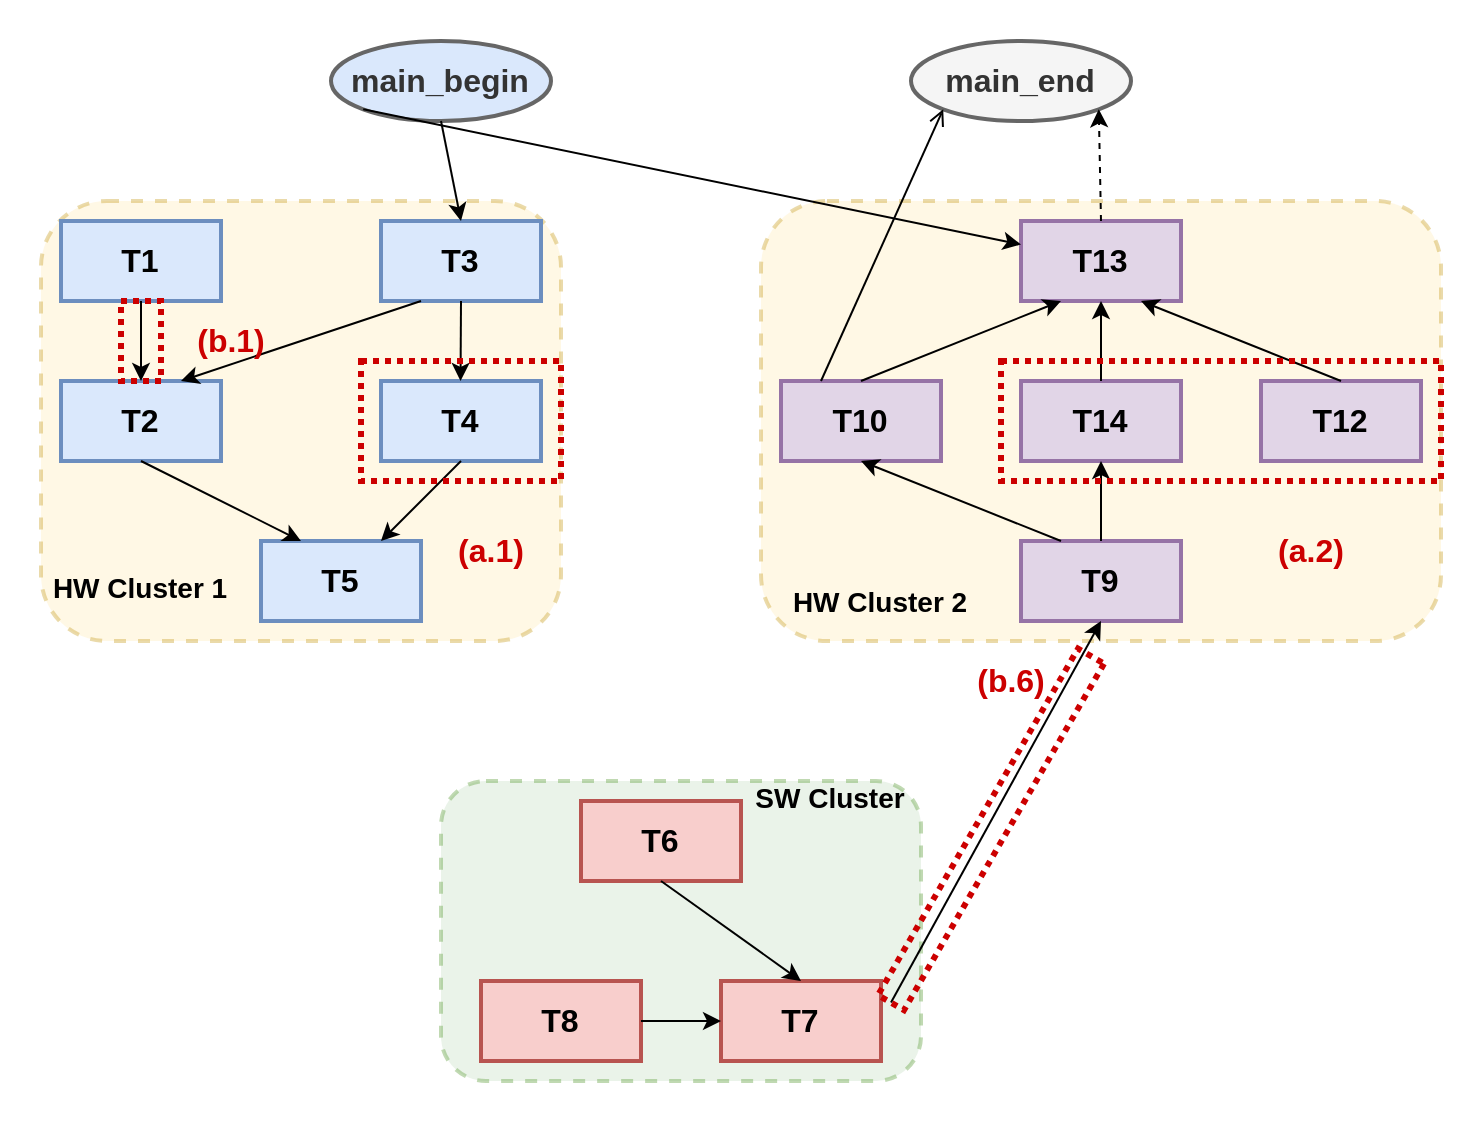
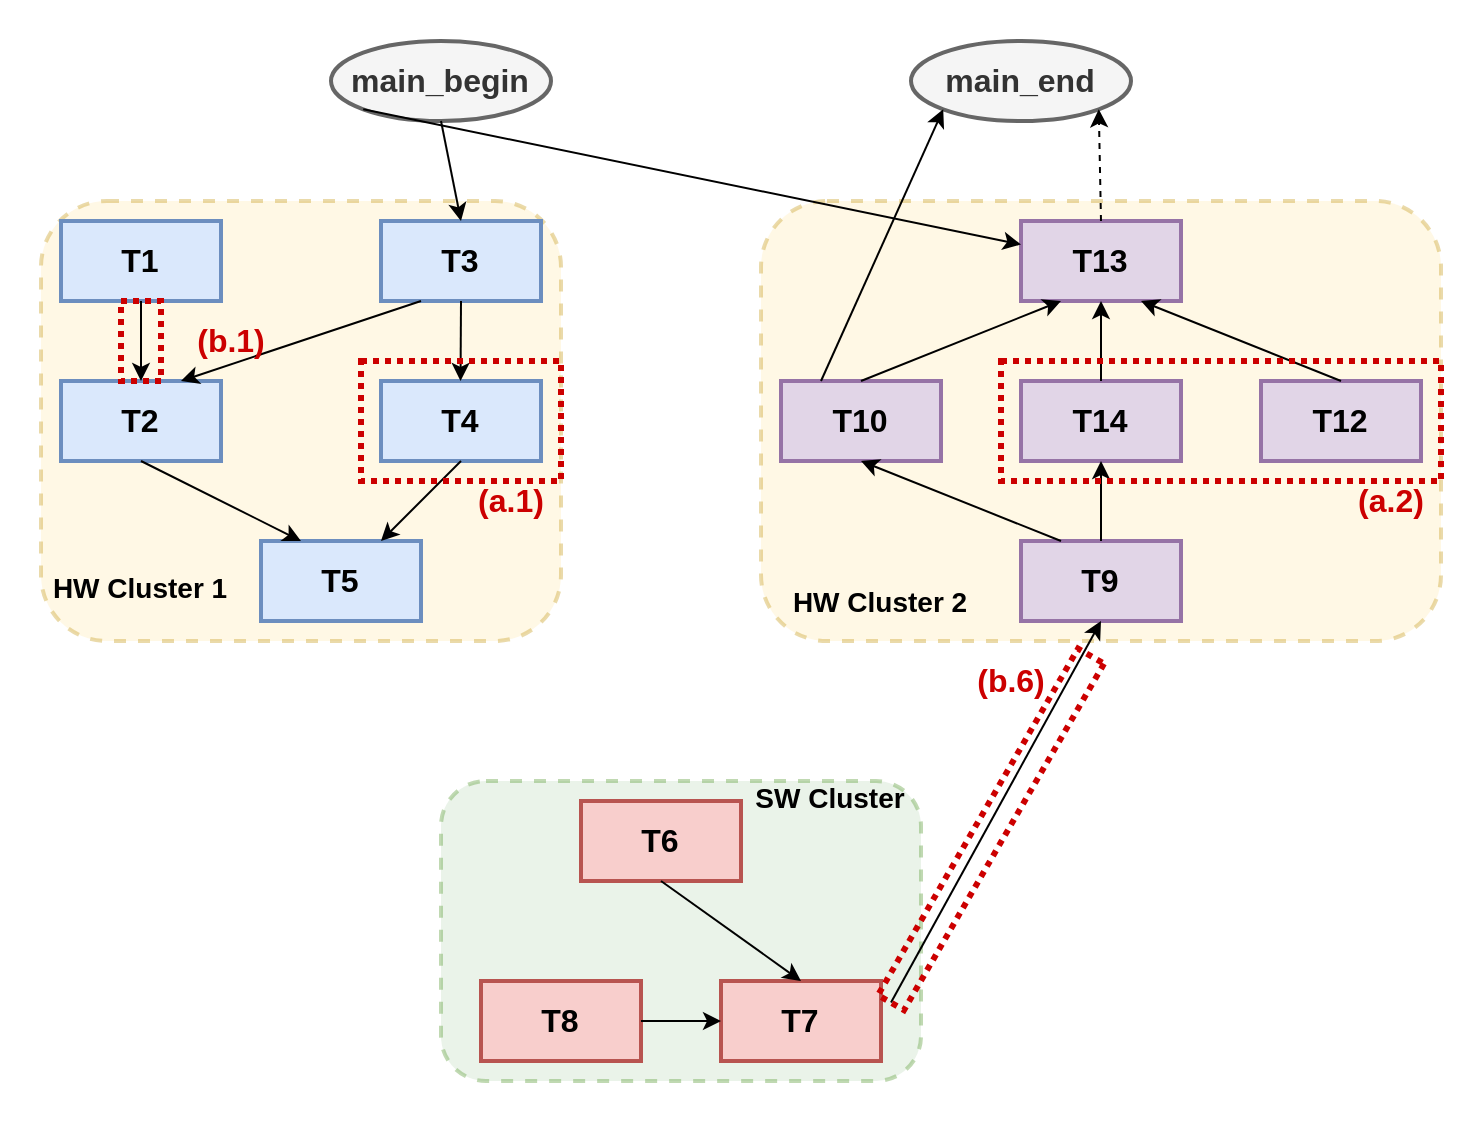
node "main_begin": fillcolor #dae8fc -> #f5f5f5
edge "T10" -> "main_end": arrowhead open -> classic
node "(a.1)": moved (491, 551) -> (511, 501)
node "(a.2)": moved (1311, 551) -> (1391, 501)
